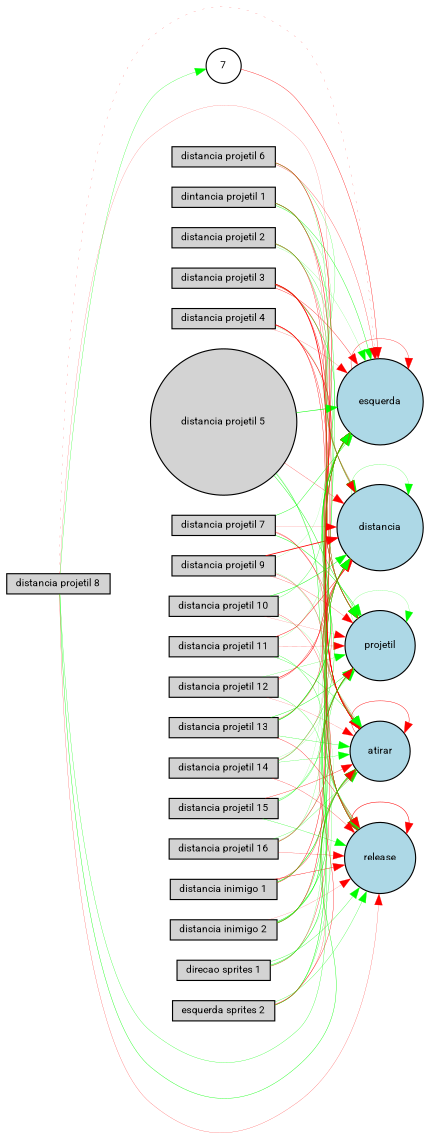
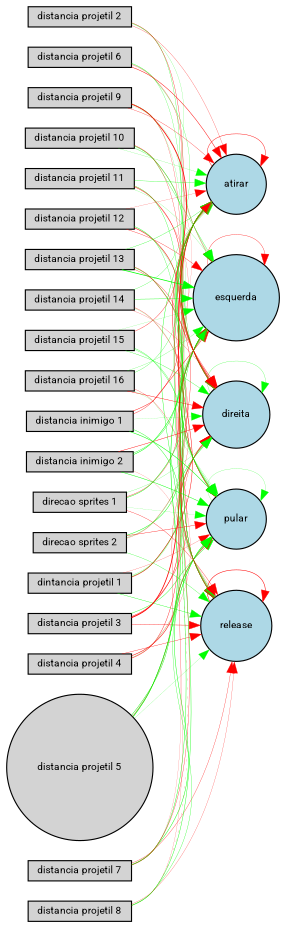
node "7": removed
edge "distancia projetil 2" -> "release": removed
node "distancia": label "distancia" -> "direita"
node "projetil": label "projetil" -> "pular"
edge "distancia inimigo 1" -> "release": color red -> green
edge "direcao sprites 1" -> "release": color green -> red
node "esquerda sprites 2": label "esquerda sprites 2" -> "direcao sprites 2"
